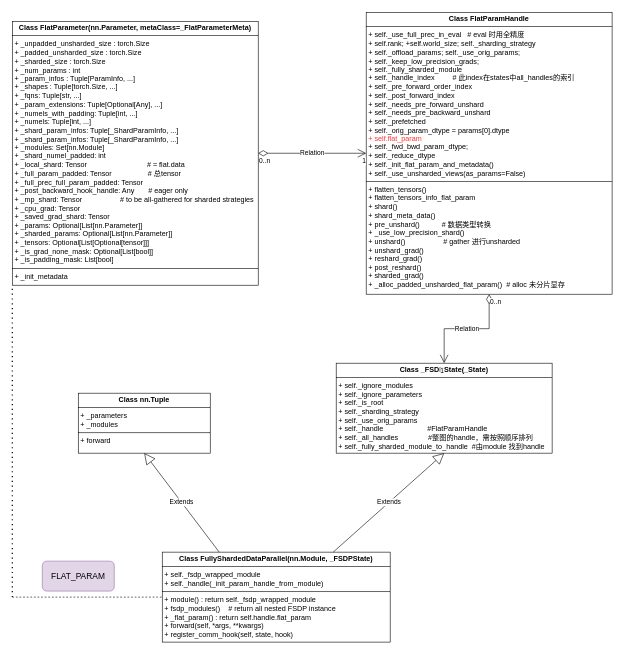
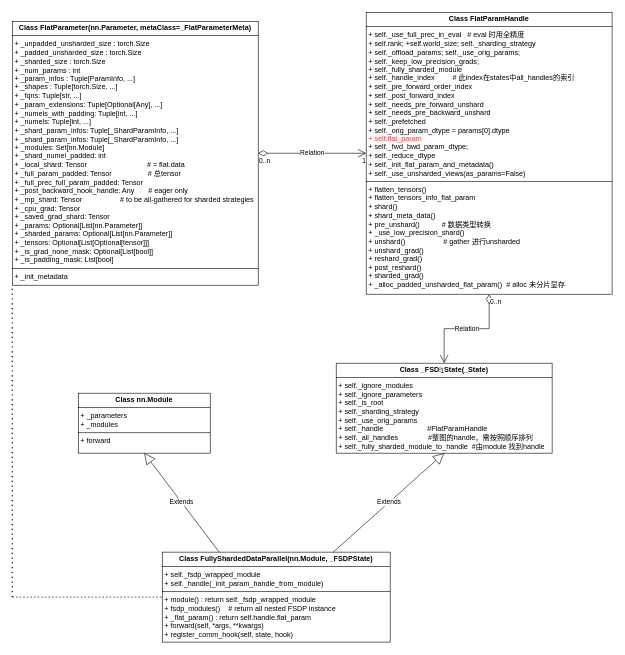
node "Class nn.Tuple + _parameters + _modules + forward": label "Class nn.Tuple + _parameters + _modules + forward" -> "Class nn.Module + _parameters + _modules + forward"
node "FLAT_PARAM": removed
